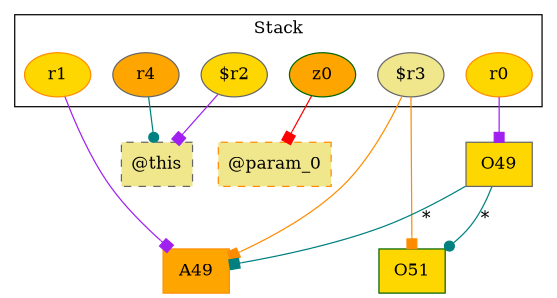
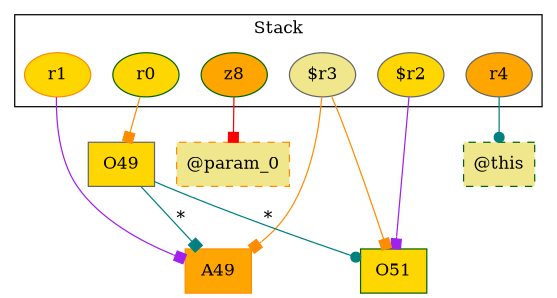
node "z0": label "z0" -> "z8"
node "r0": color darkorange -> darkgreen
edge "r0" -> "O49": color purple -> darkorange
edge "$r2" -> "@this": now "$r2" -> "O51"
node "@this": color gray40 -> darkgreen
